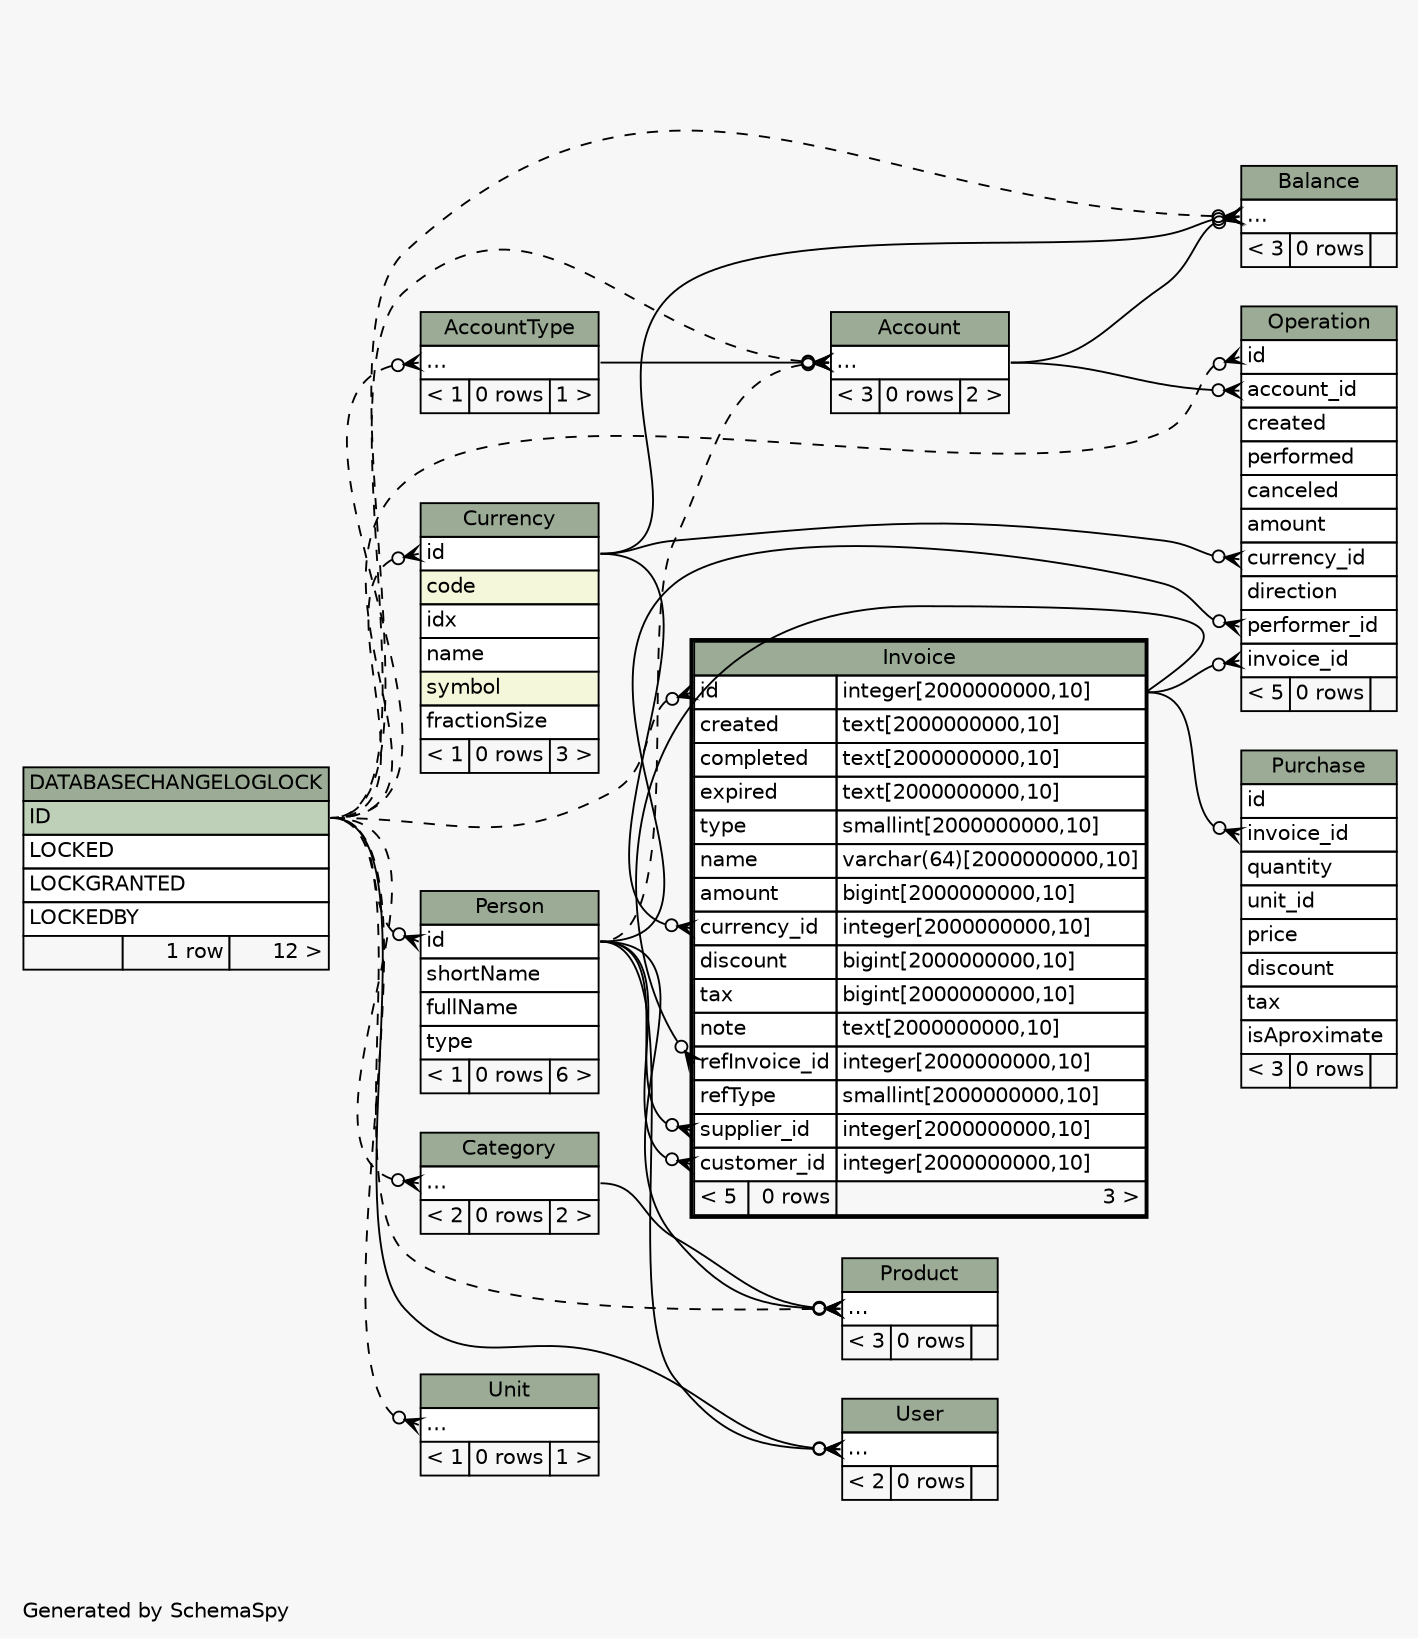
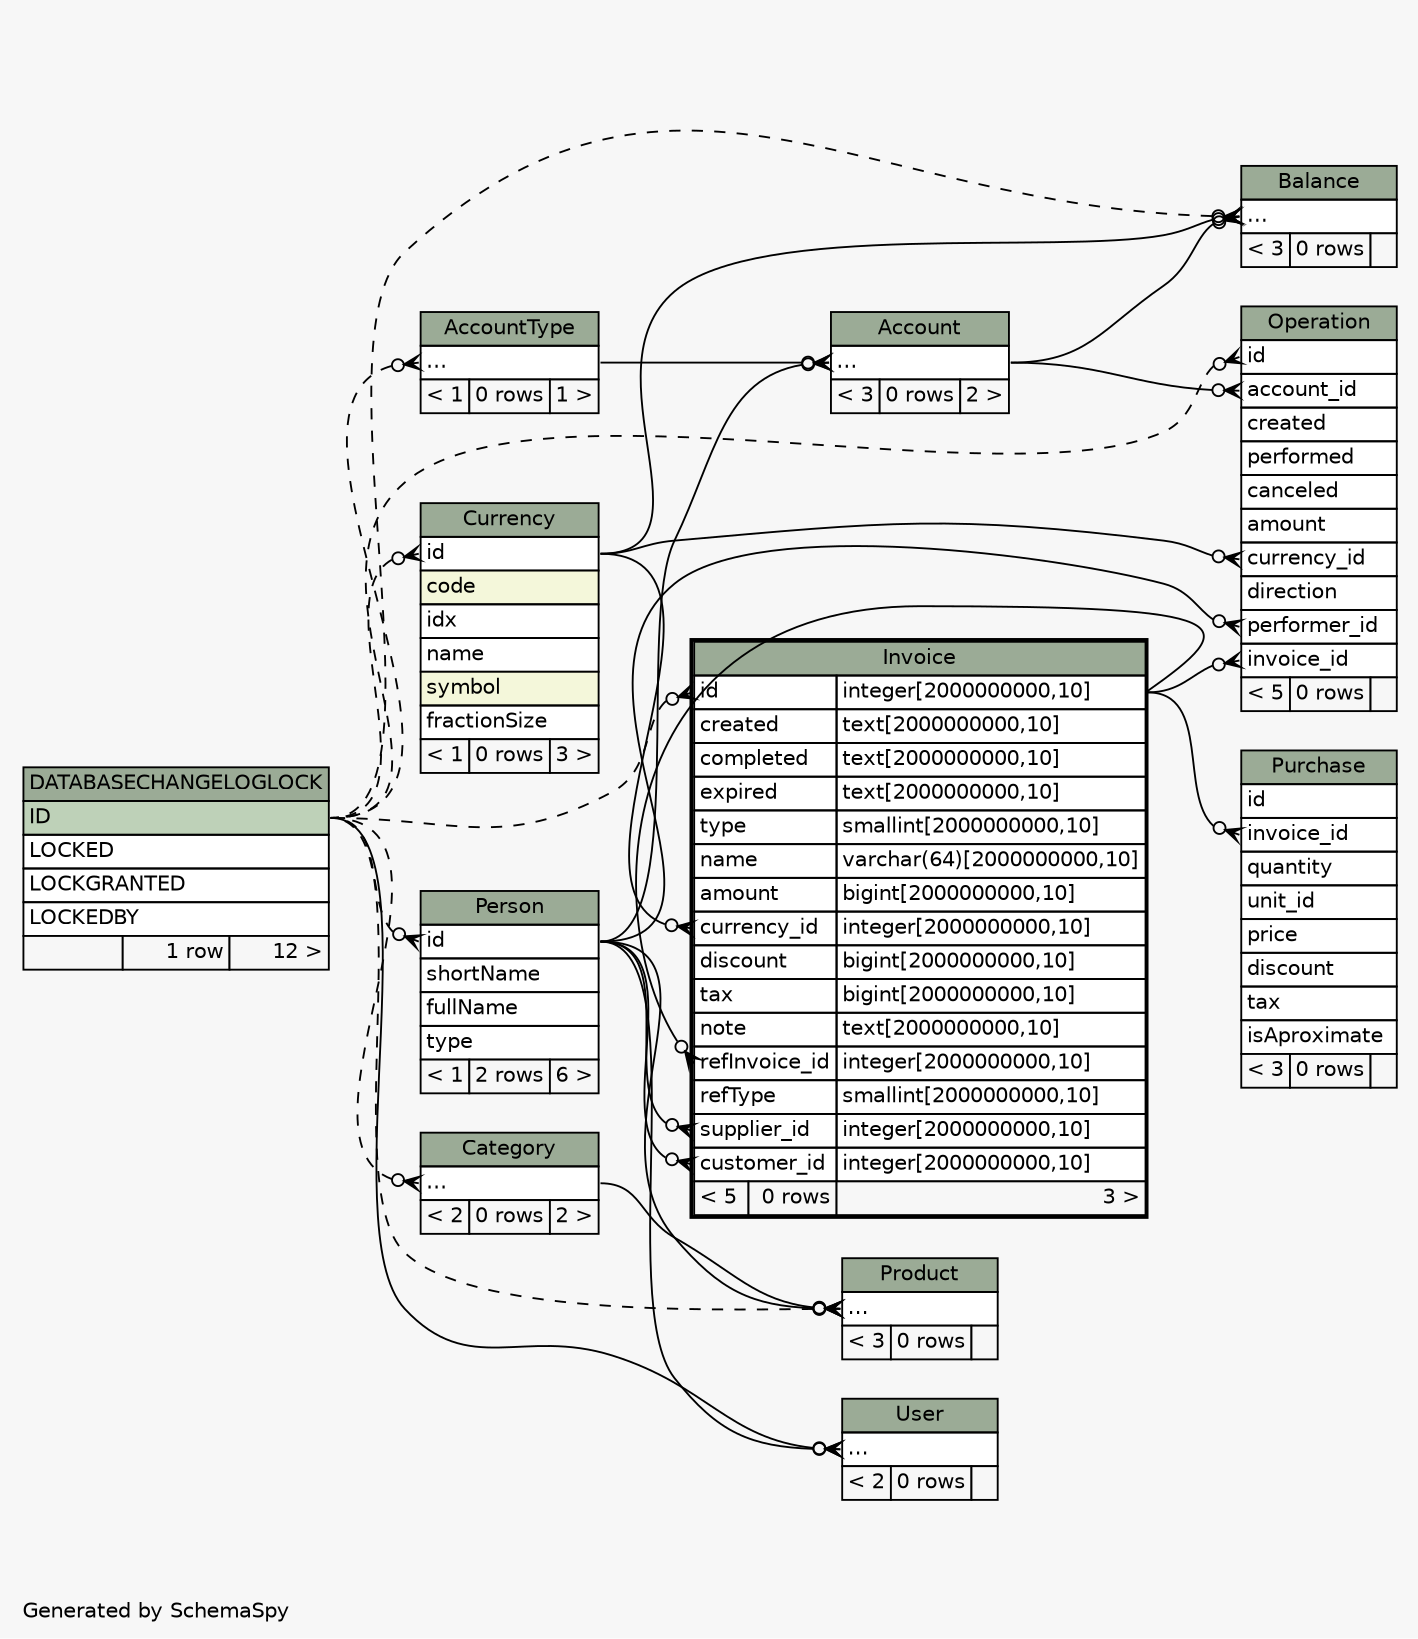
edge "DATABASECHANGELOGLOCK" -> "Account": removed
edge "Person" -> "Account": style dashed -> solid
node "Person": text "0 rows" -> "2 rows"
node "Unit": removed
